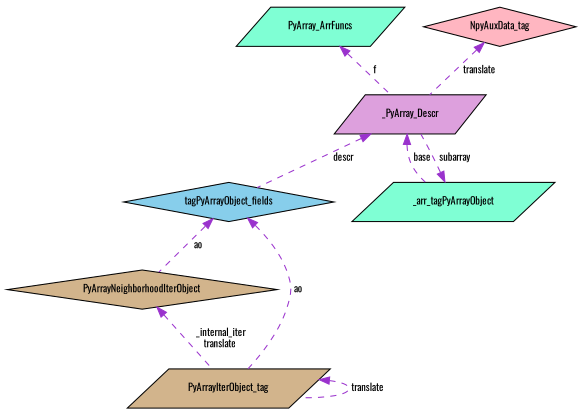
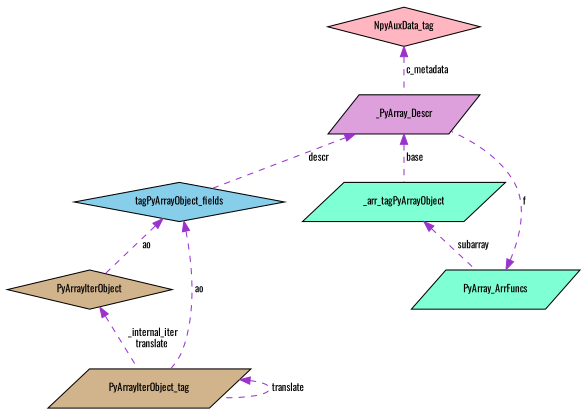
edge "_PyArray_Descr" -> "NpyAuxData_tag": label " translate" -> " c_metadata"
edge "_PyArray_Descr" -> "_arr_tagPyArrayObject": now "PyArray_ArrFuncs" -> "_arr_tagPyArrayObject"
node "PyArrayNeighborhoodIterObject": label "PyArrayNeighborhoodIterObject" -> "PyArrayIterObject"
